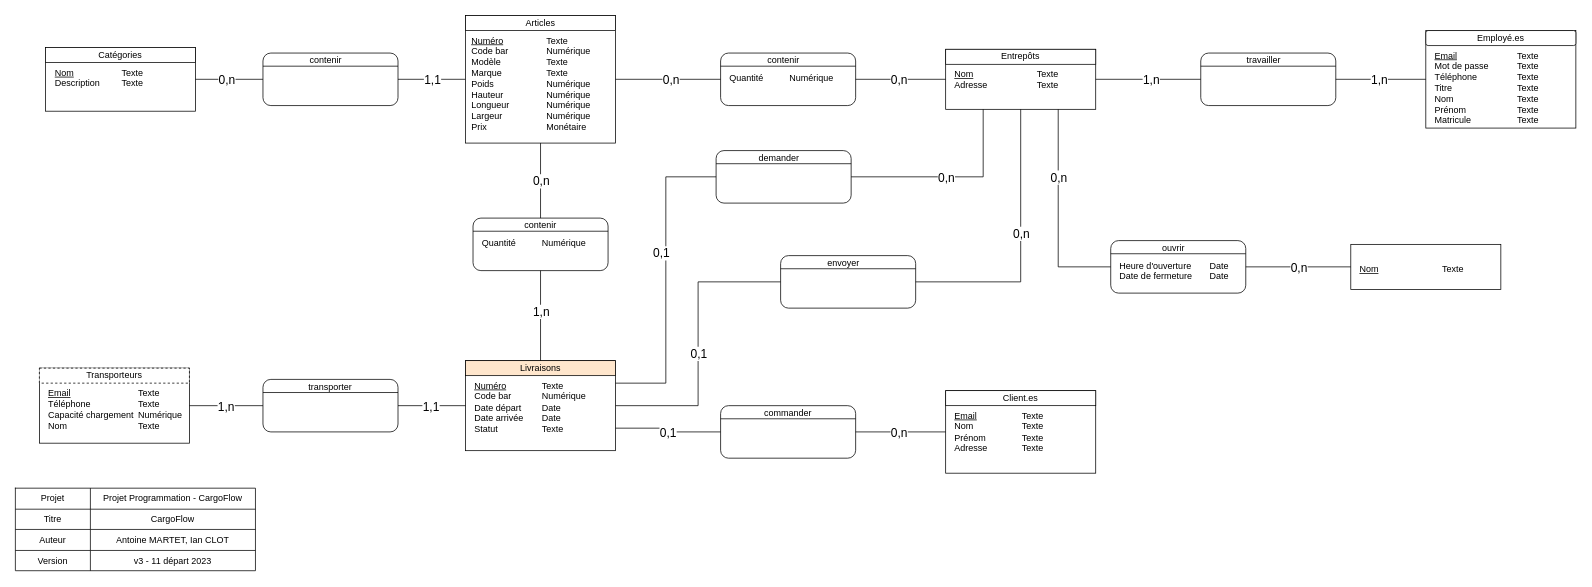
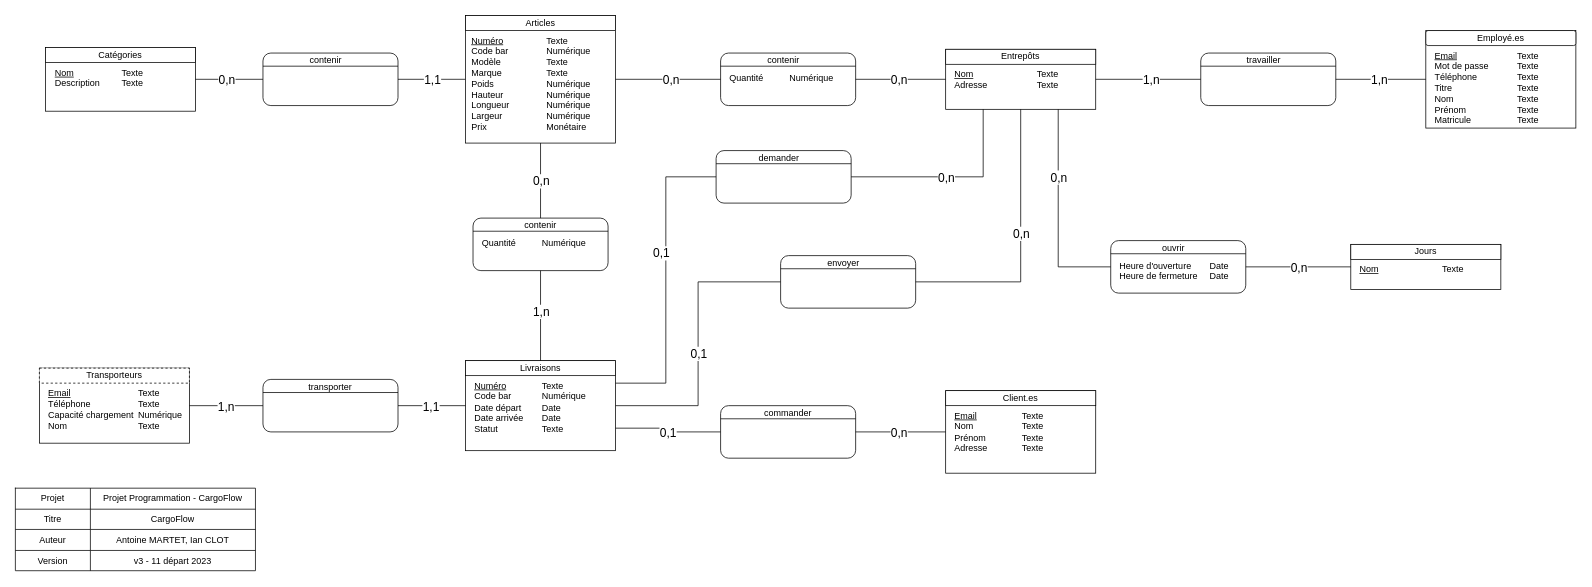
node "Jours": added
node "Heure d'ouverture Date de fermeture": label "Heure d'ouverture Date de fermeture" -> "Heure d'ouverture Heure de fermeture"
node "Livraisons": fillcolor #ffe6cc -> #ffffff
